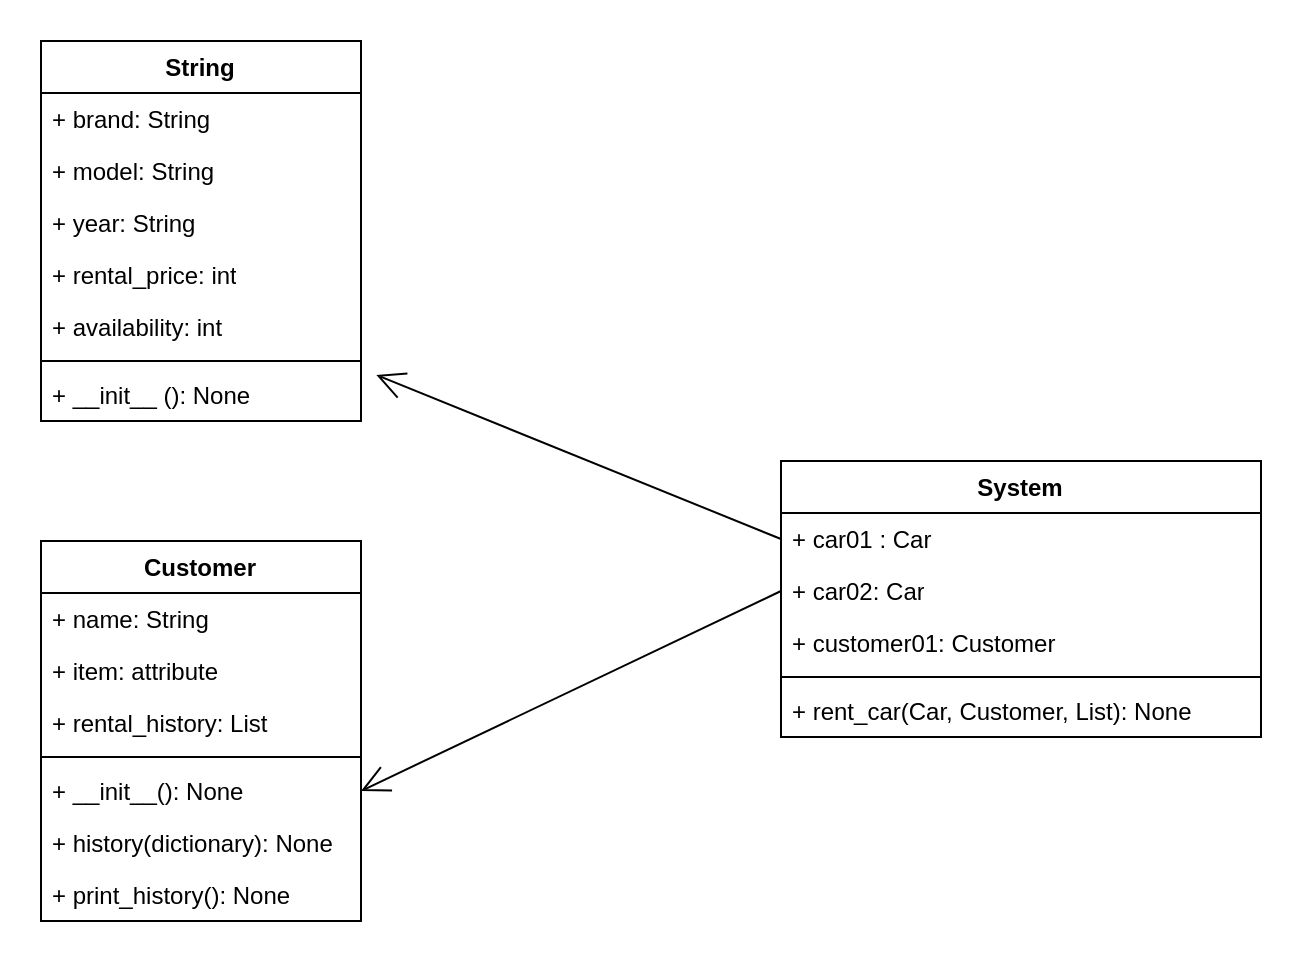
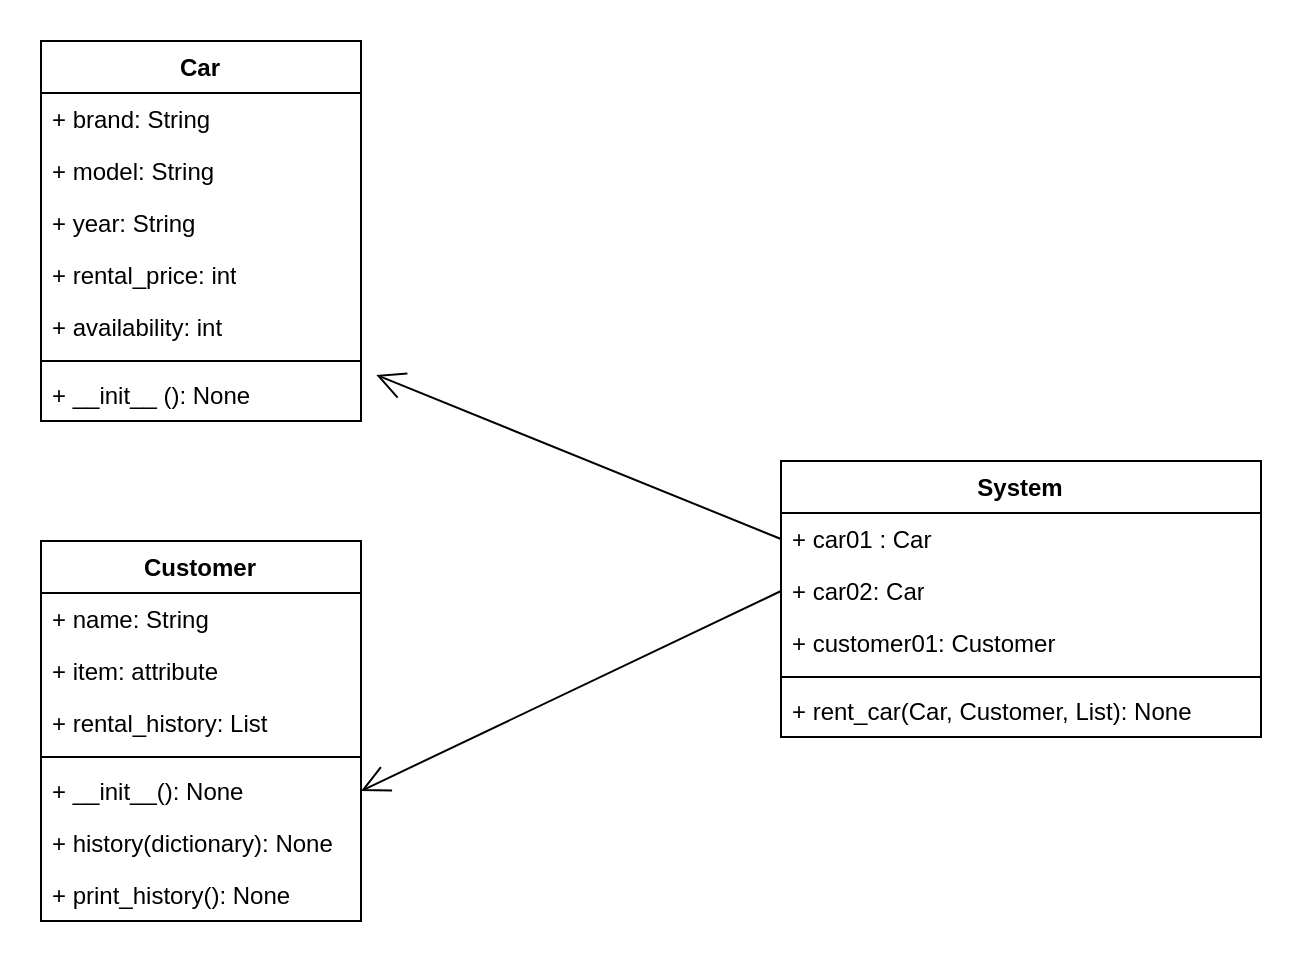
node "String": label "String" -> "Car"
